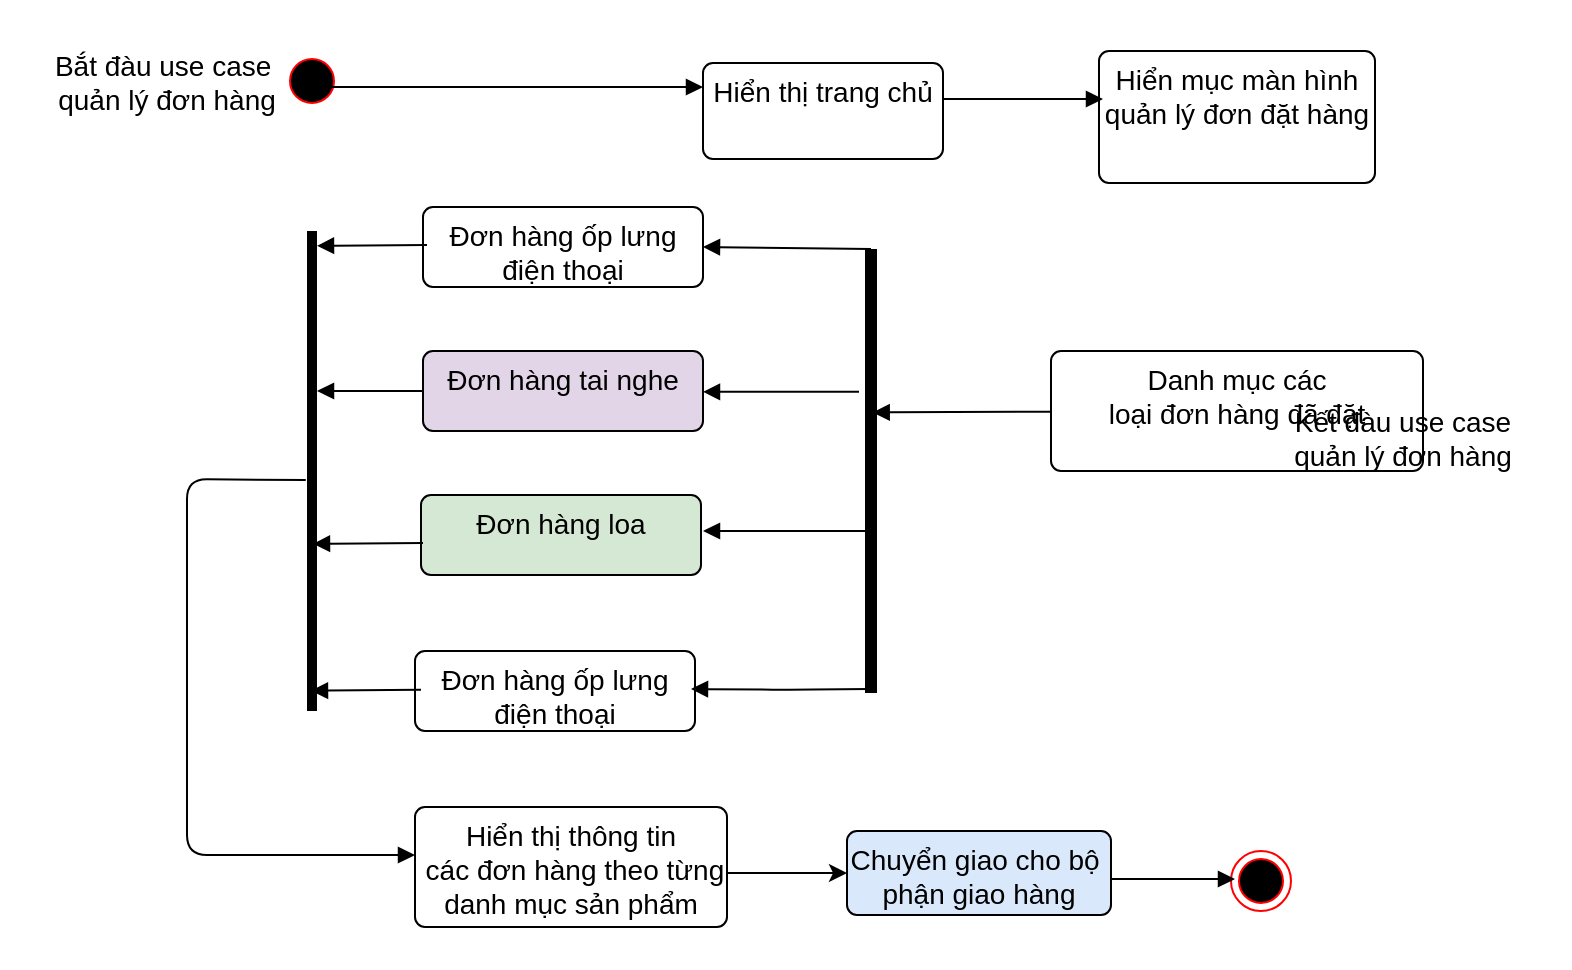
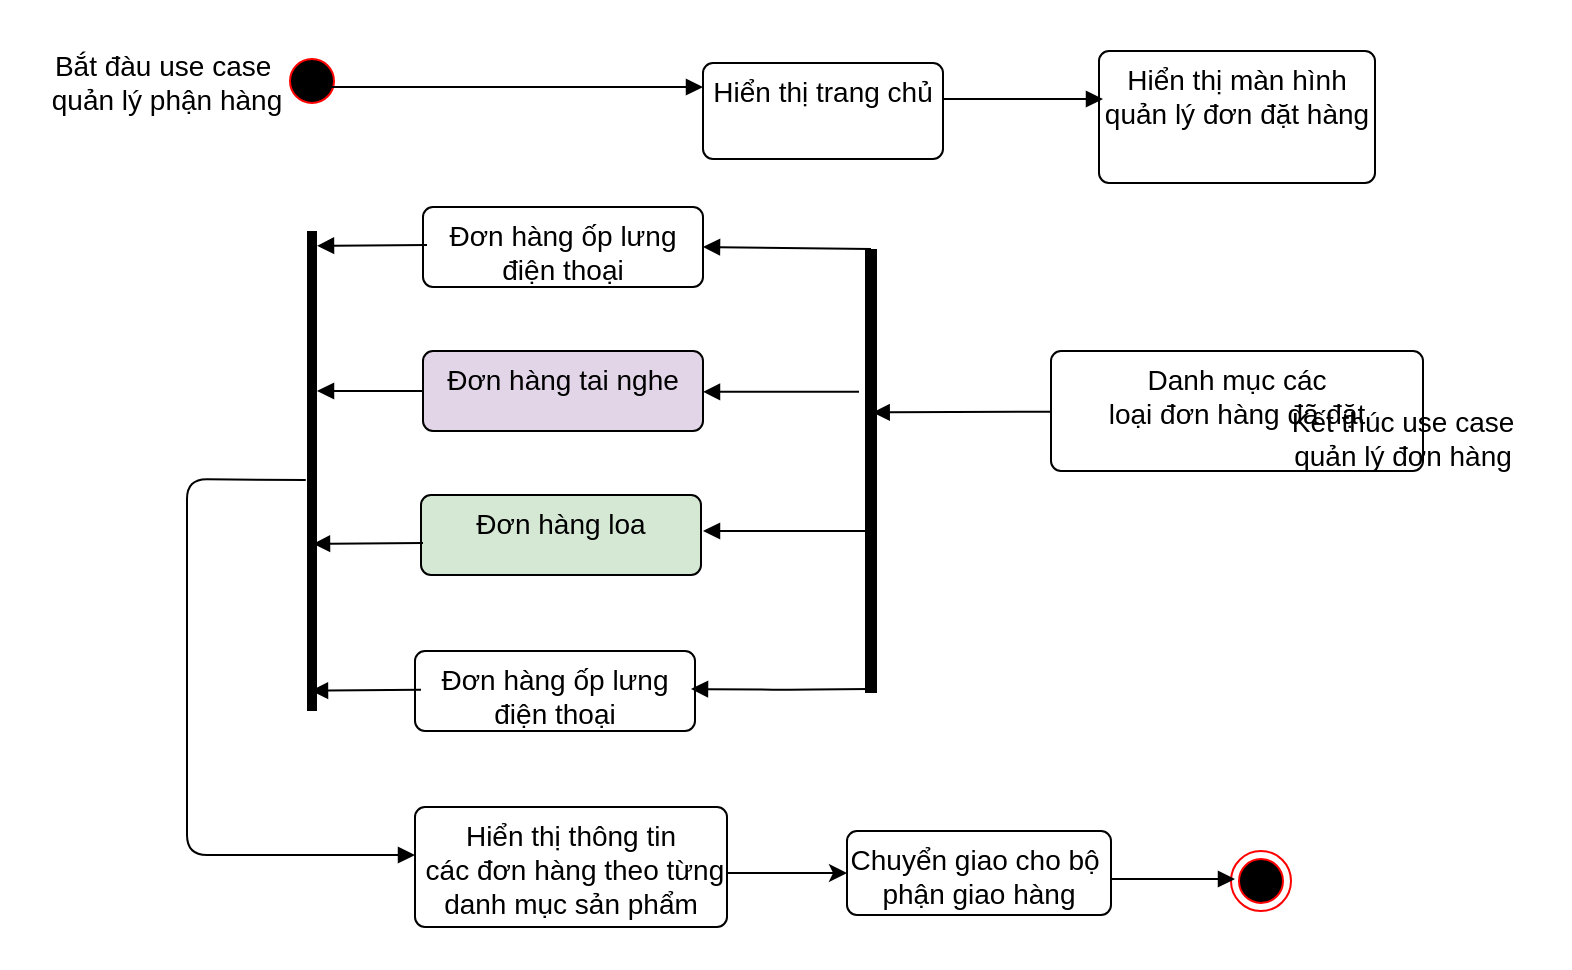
node "Bắt đàu use case quản lý đơn hàng": label "Bắt đàu use case quản lý đơn hàng" -> "Bắt đàu use case quản lý phận hàng"
node "Hiển mục màn hình quản lý đơn đặt hàng": label "Hiển mục màn hình quản lý đơn đặt hàng" -> "Hiển thị màn hình quản lý đơn đặt hàng"
node "Kết đàu use case quản lý đơn hàng": label "Kết đàu use case quản lý đơn hàng" -> "Kết thúc use case quản lý đơn hàng"
node "Chuyển giao cho bộ phận giao hàng": fillcolor #dae8fc -> #ffffff
